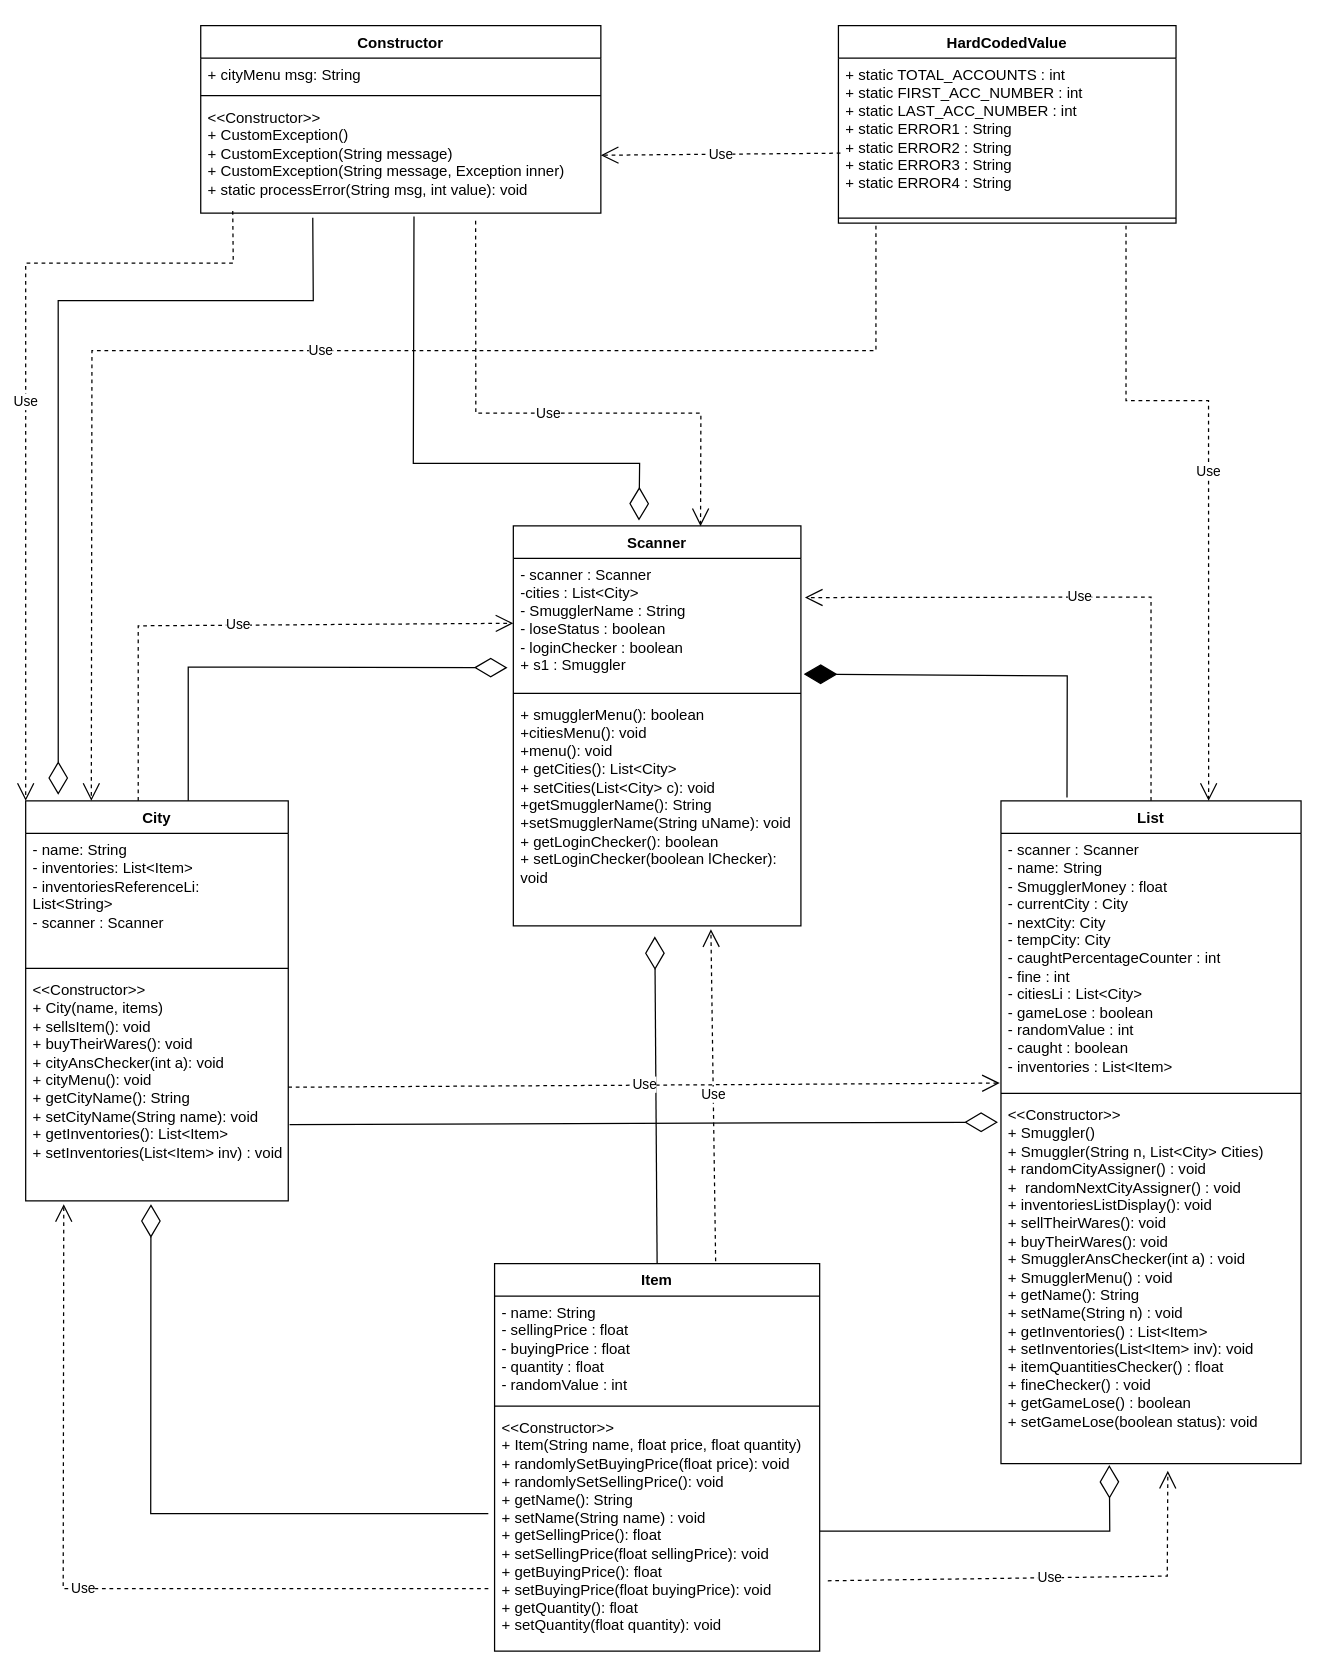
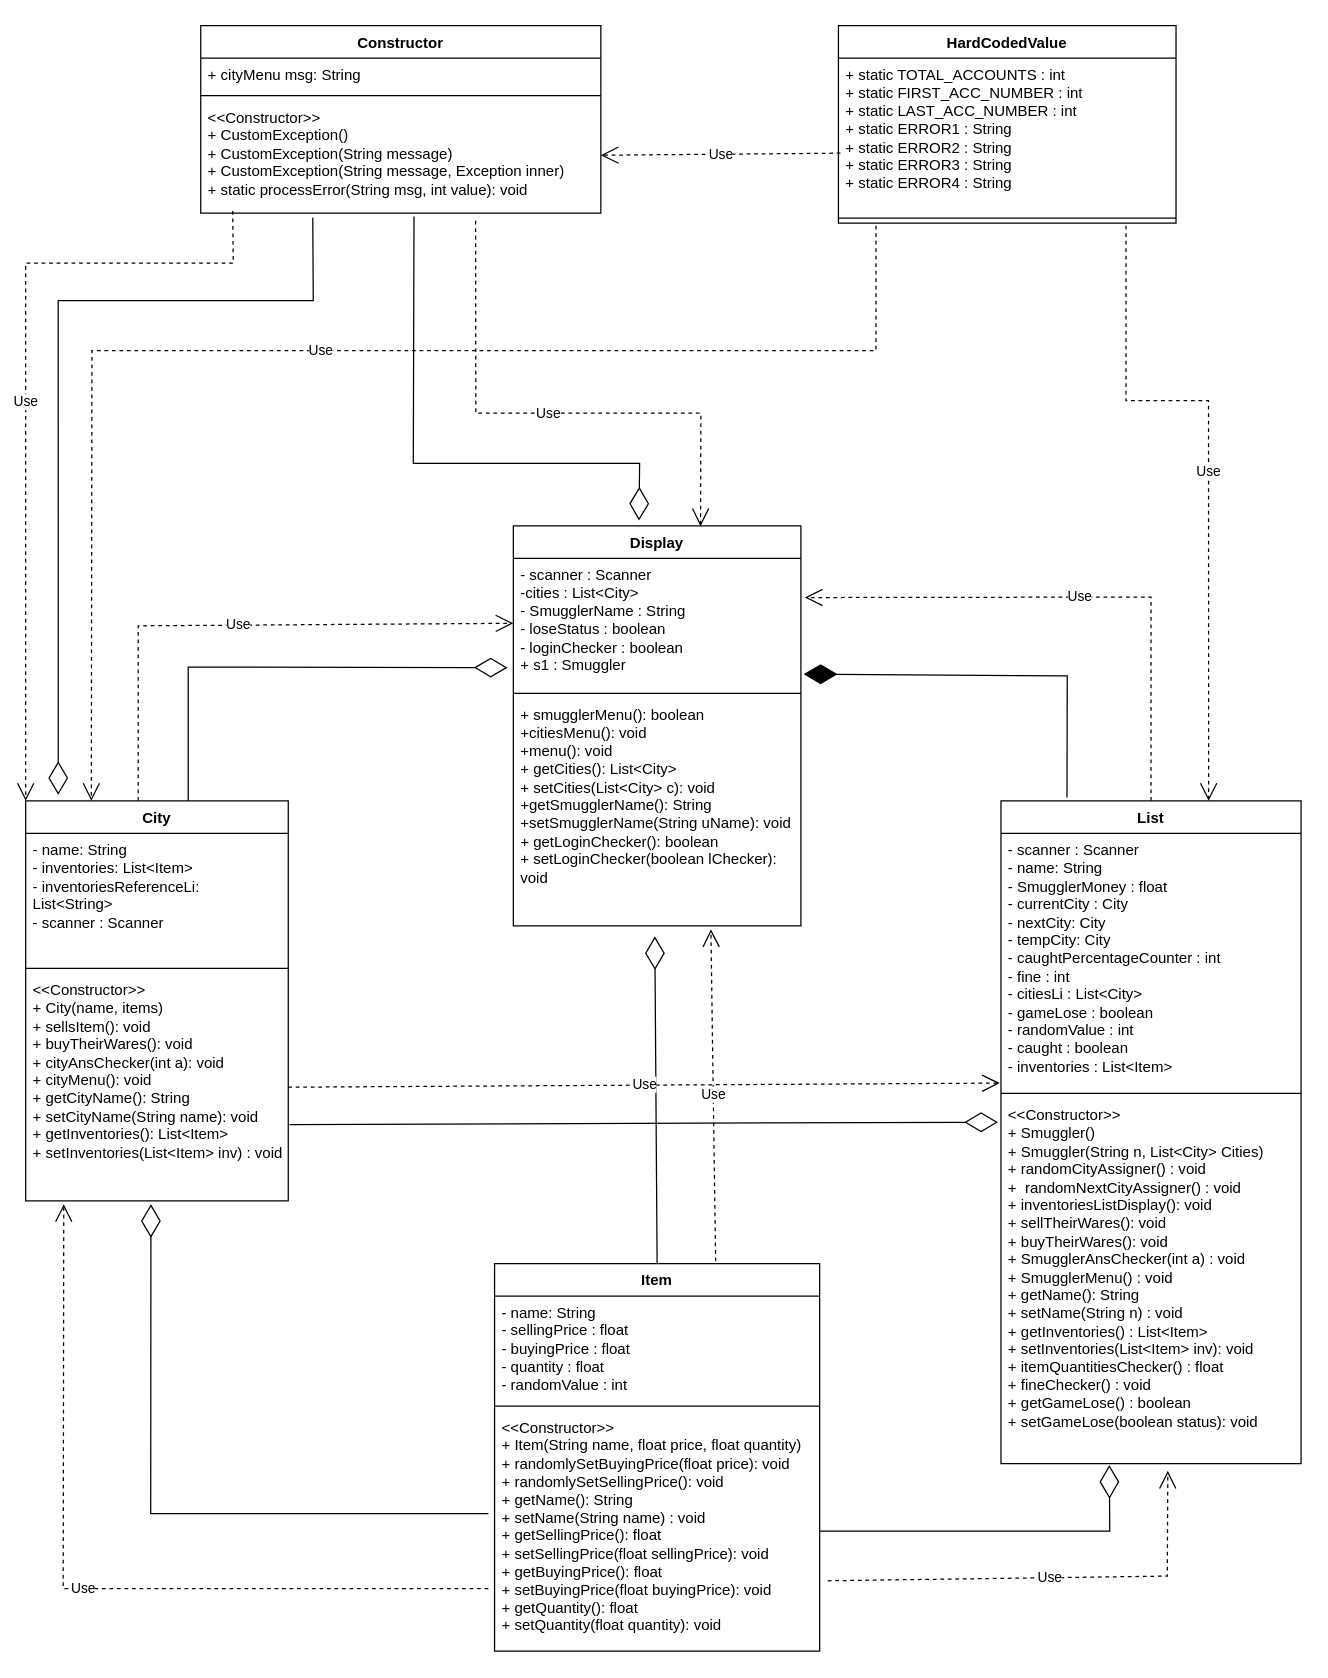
node "Scanner": label "Scanner" -> "Display"
